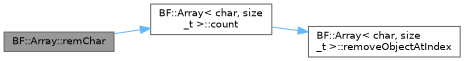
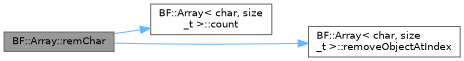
edge "BF::Array< char, size _t >::count" -> "BF::Array< char, size _t >::removeObjectAtIndex": now "BF::Array::remChar" -> "BF::Array< char, size _t >::removeObjectAtIndex"
